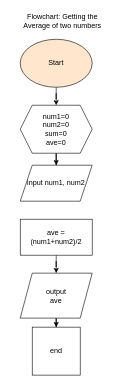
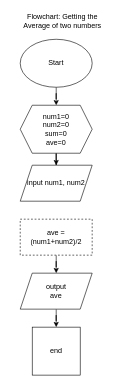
node "Start": fillcolor #ffe6cc -> #ffffff
node "ave = (num1+num2)/2": style solid -> dashed
node "output ave": size 72x45 -> 72x36
